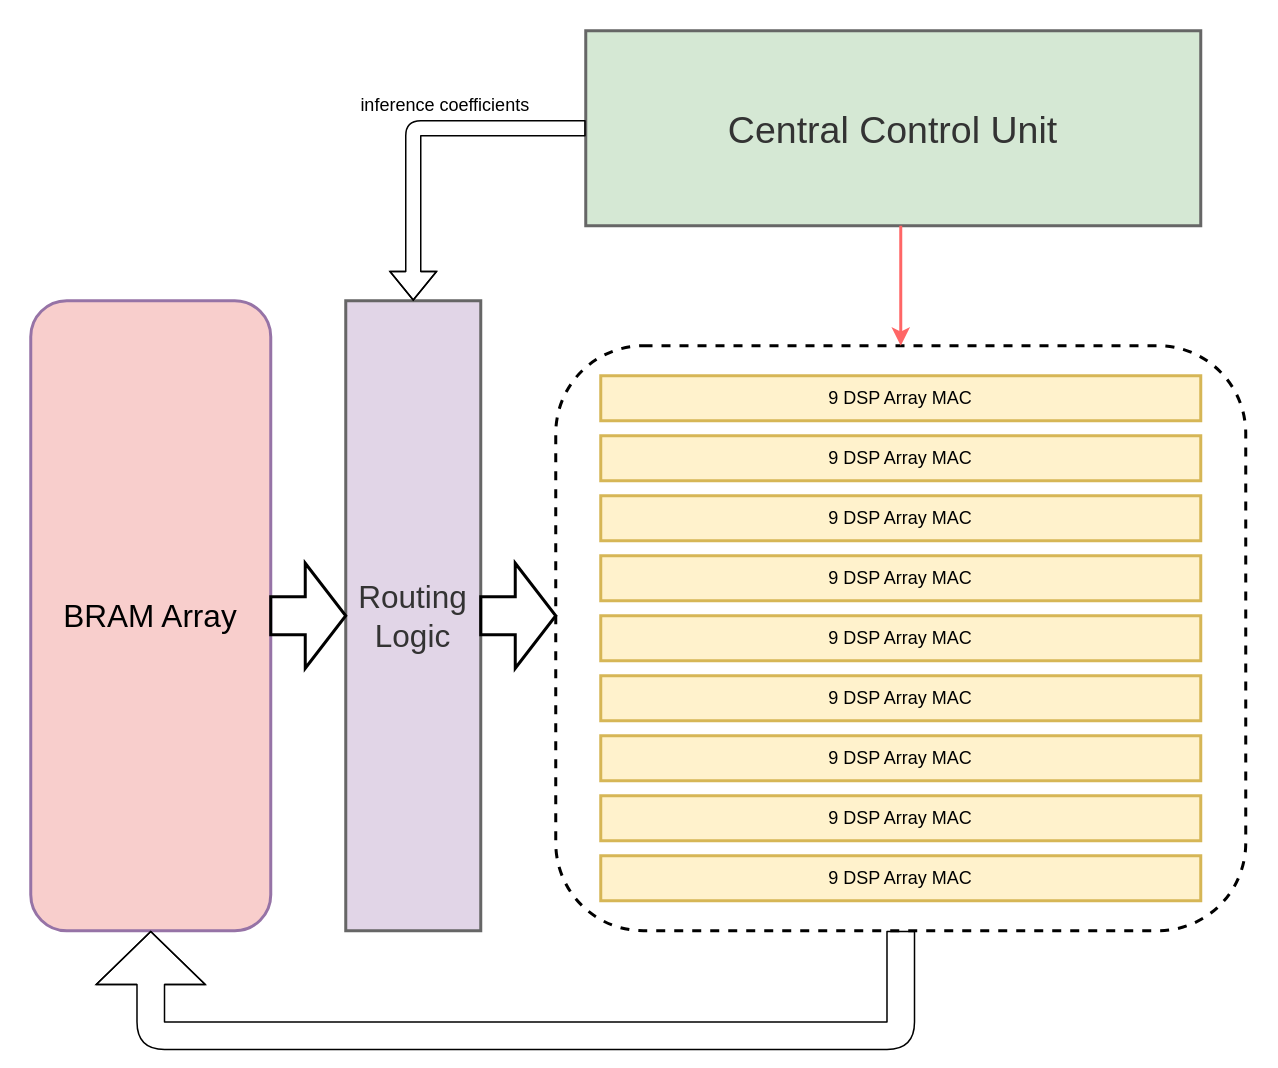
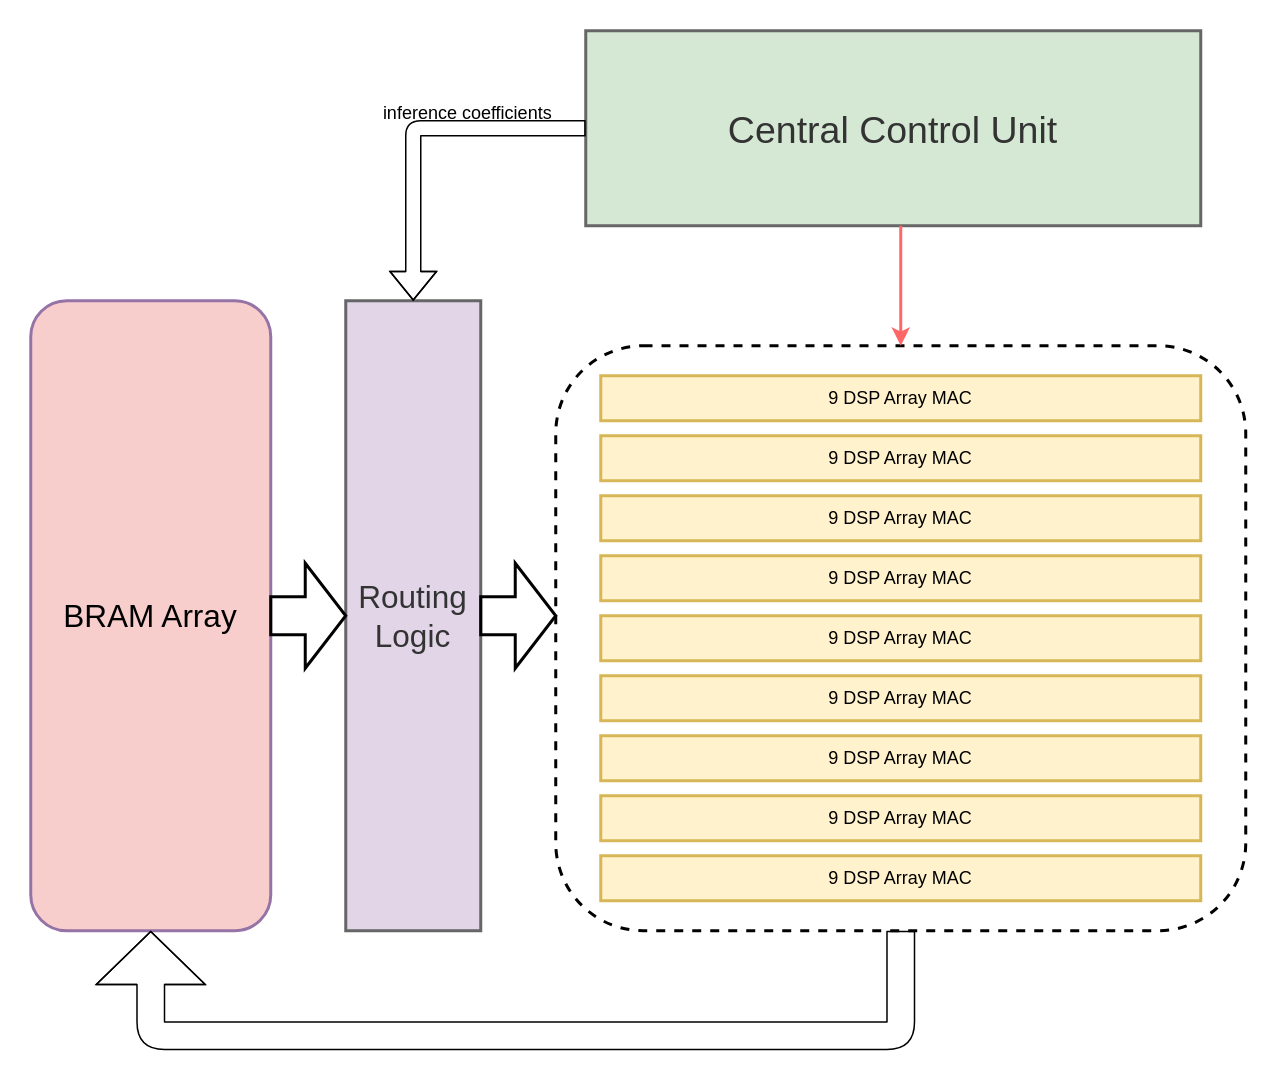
node "inference coefficients": moved (444, 106) -> (467, 113)
